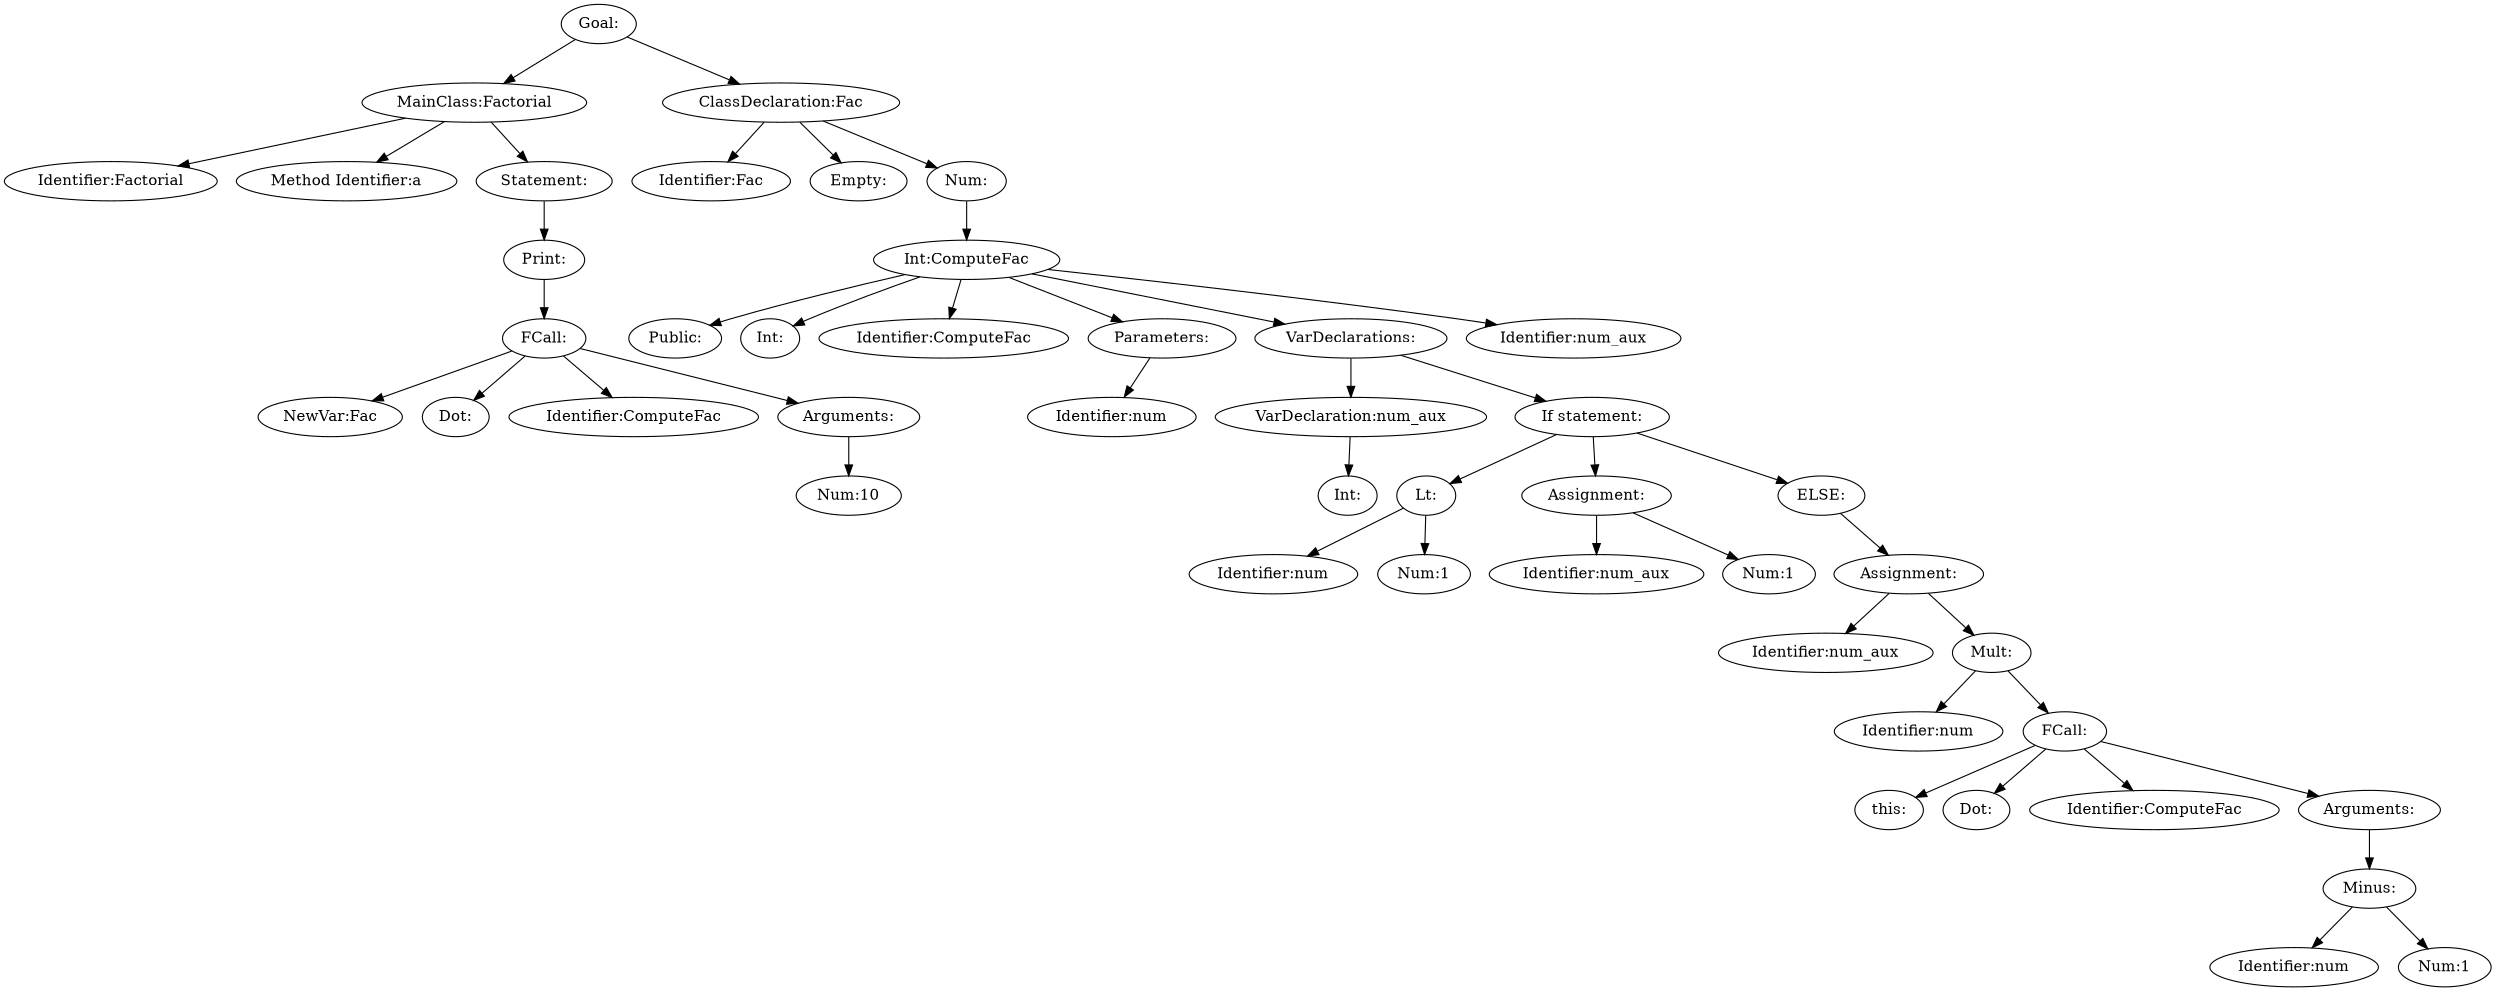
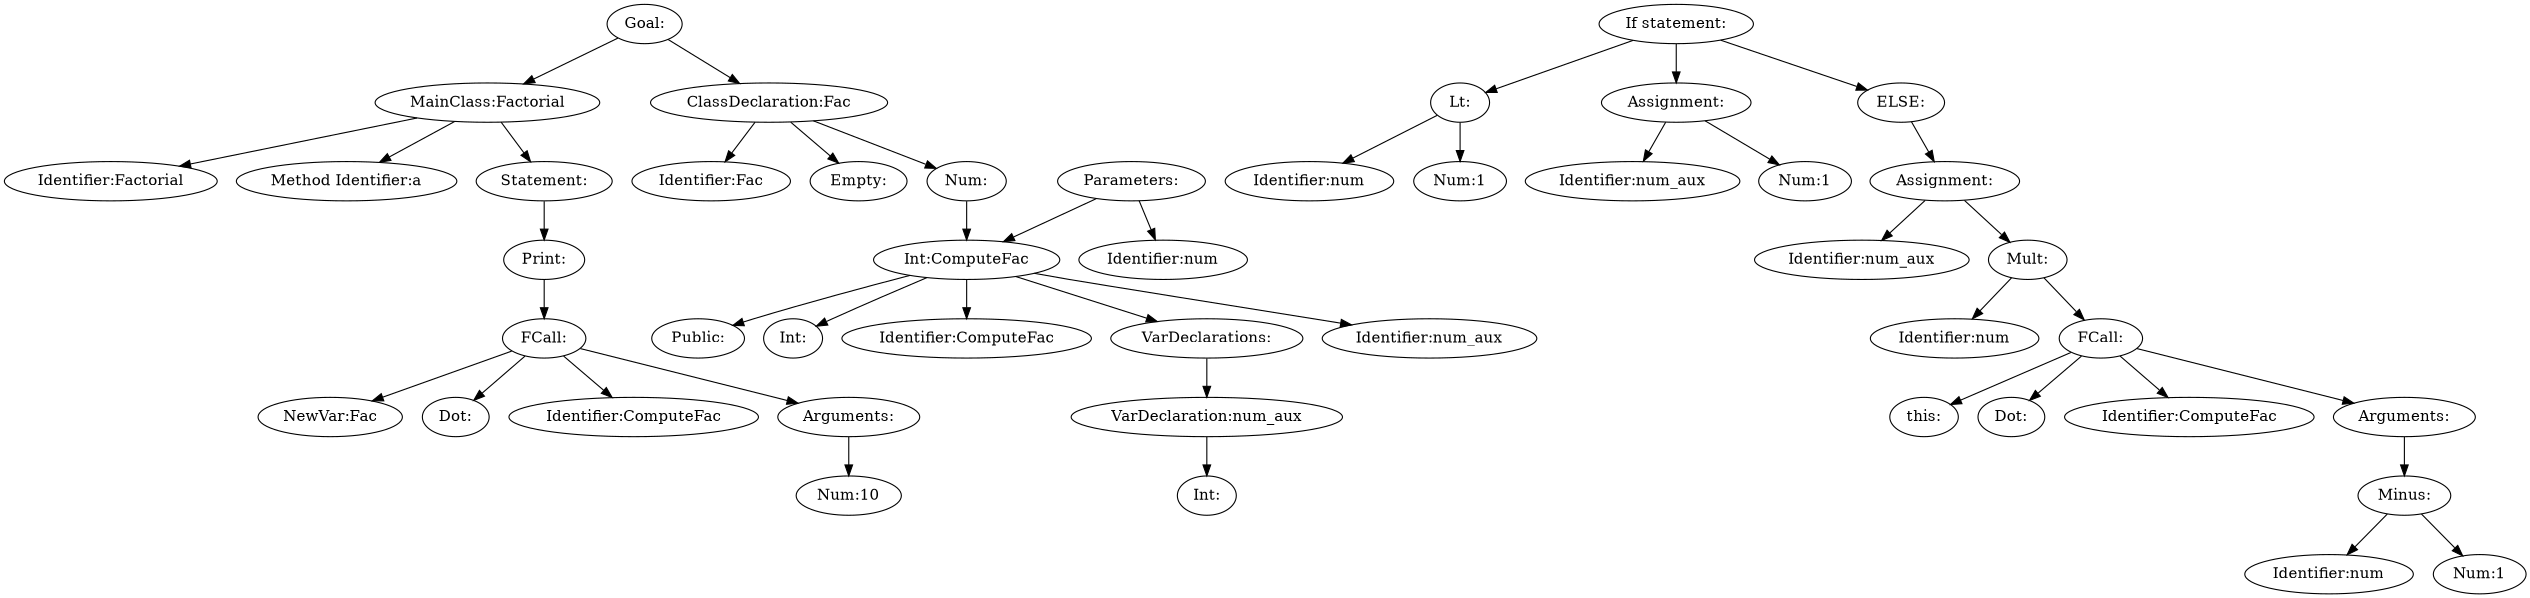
edge "Int:ComputeFac" -> "Parameters:": reversed
edge "VarDeclarations:" -> "If statement:": removed
